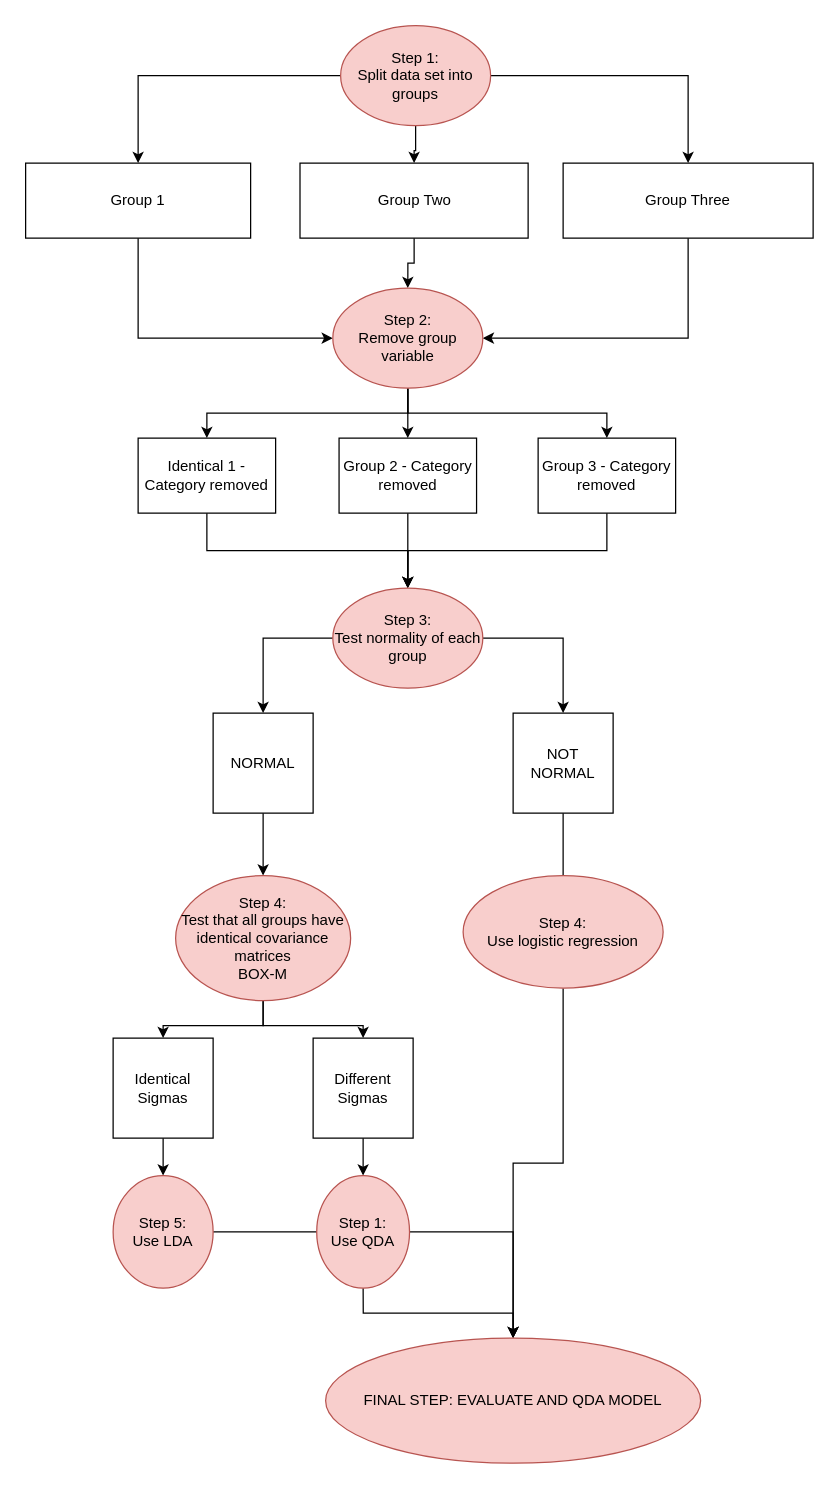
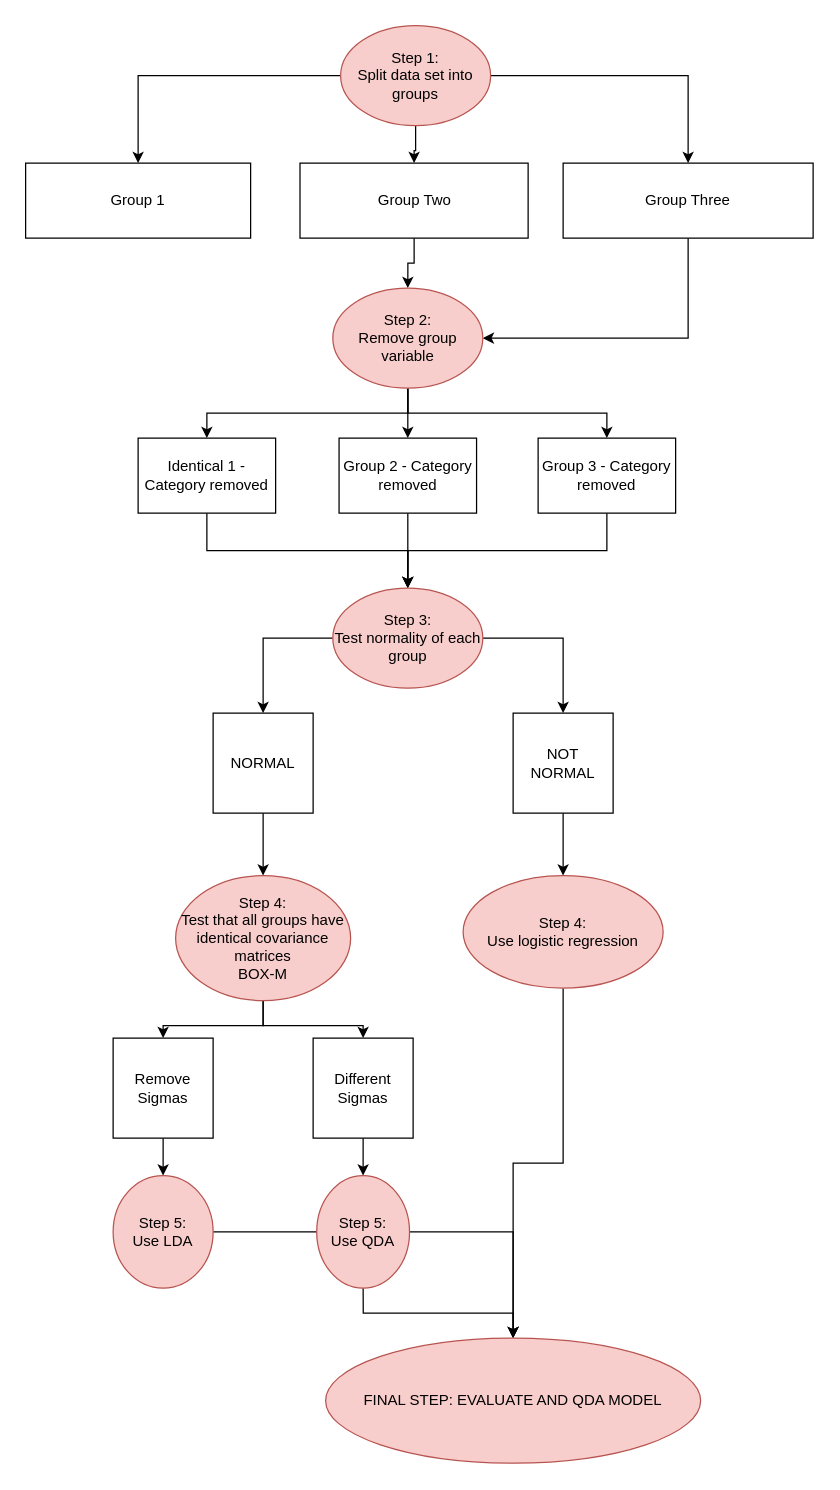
edge "Group 1" -> "Step 2: Remove group variable": removed
edge "NOT NORMAL" -- "Step 4: Use logistic regression": arrowhead none -> classic
node "Identical Sigmas": label "Identical Sigmas" -> "Remove Sigmas"
node "Step 1: Use QDA": label "Step 1: Use QDA" -> "Step 5: Use QDA"
